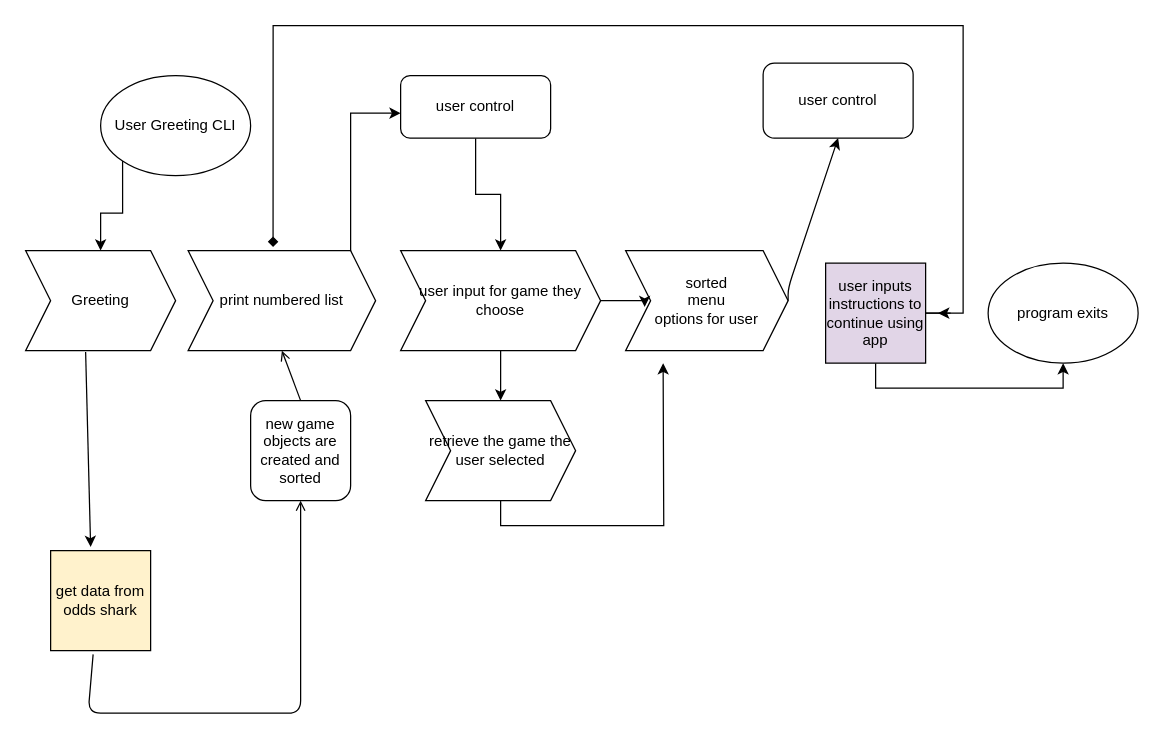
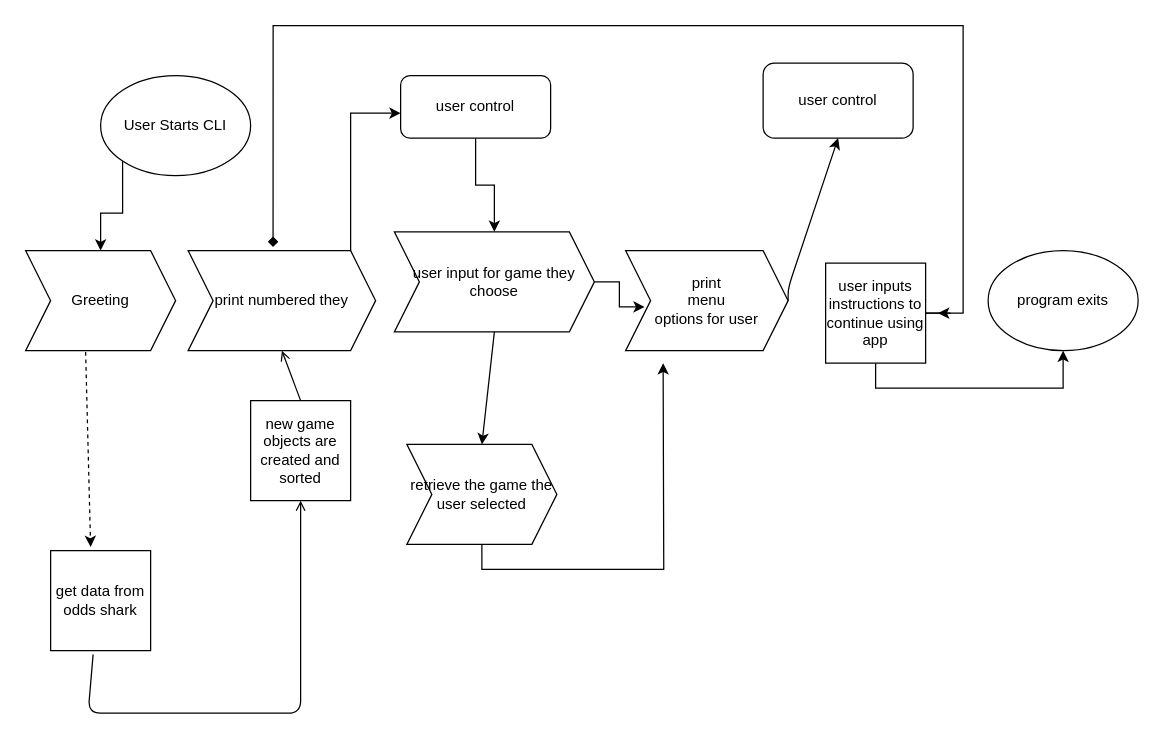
node "User Greeting CLI": label "User Greeting CLI" -> "User Starts CLI"
node "print numbered list": label "print numbered list" -> "print numbered they"
node "user input for game they choose": moved (501, 301) -> (494, 282)
node "sorted menu options for user": label "sorted menu options for user" -> "print menu options for user"
node "user inputs instructions to continue using app": fillcolor #e1d5e7 -> #ffffff
node "program exits": moved (1063, 313) -> (1063, 301)
edge "Greeting" -> "get data from odds shark": style solid -> dashed
node "new game objects are created and sorted": shape rounded rectangle -> rectangle
node "retrieve the game the user selected": moved (501, 451) -> (482, 494)
node "get data from odds shark": fillcolor #fff2cc -> #ffffff
